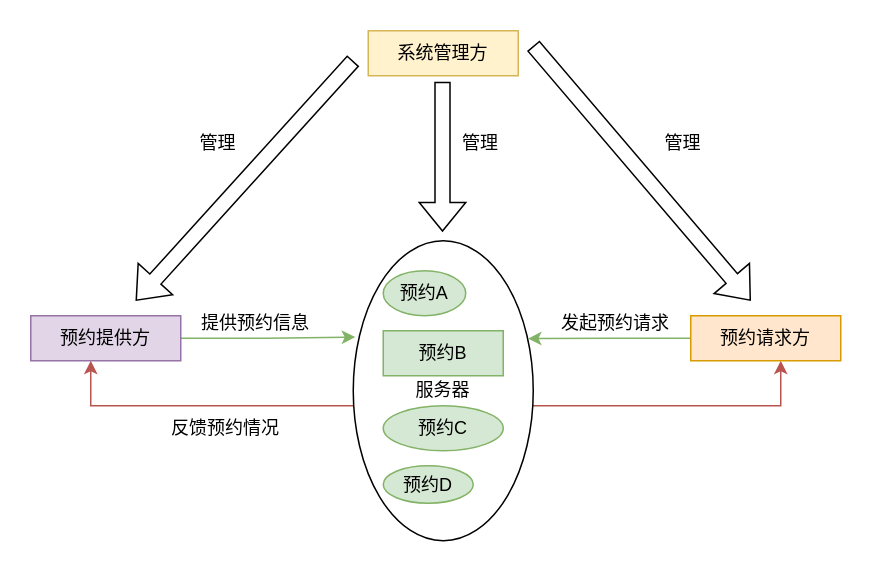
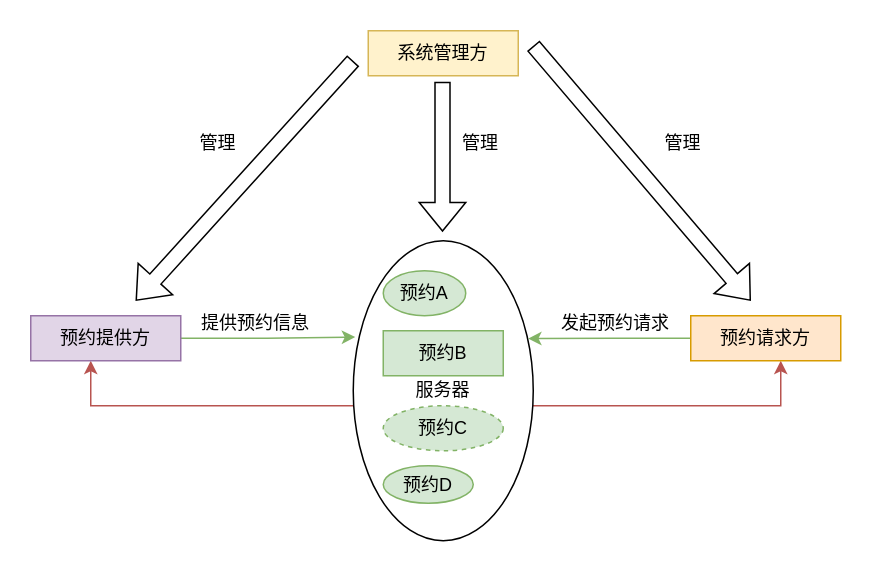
node "反馈预约情况": removed
node "预约C": style solid -> dashed
